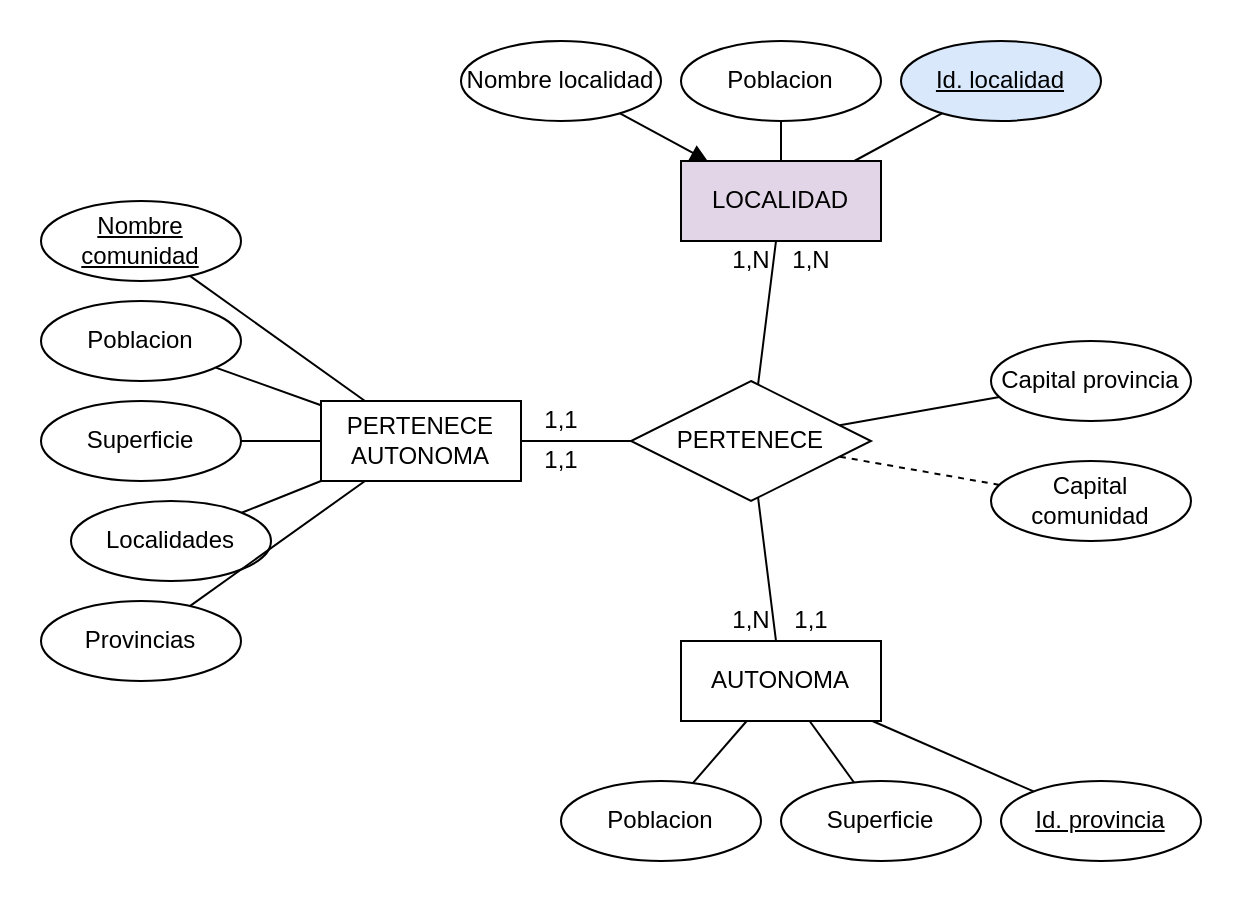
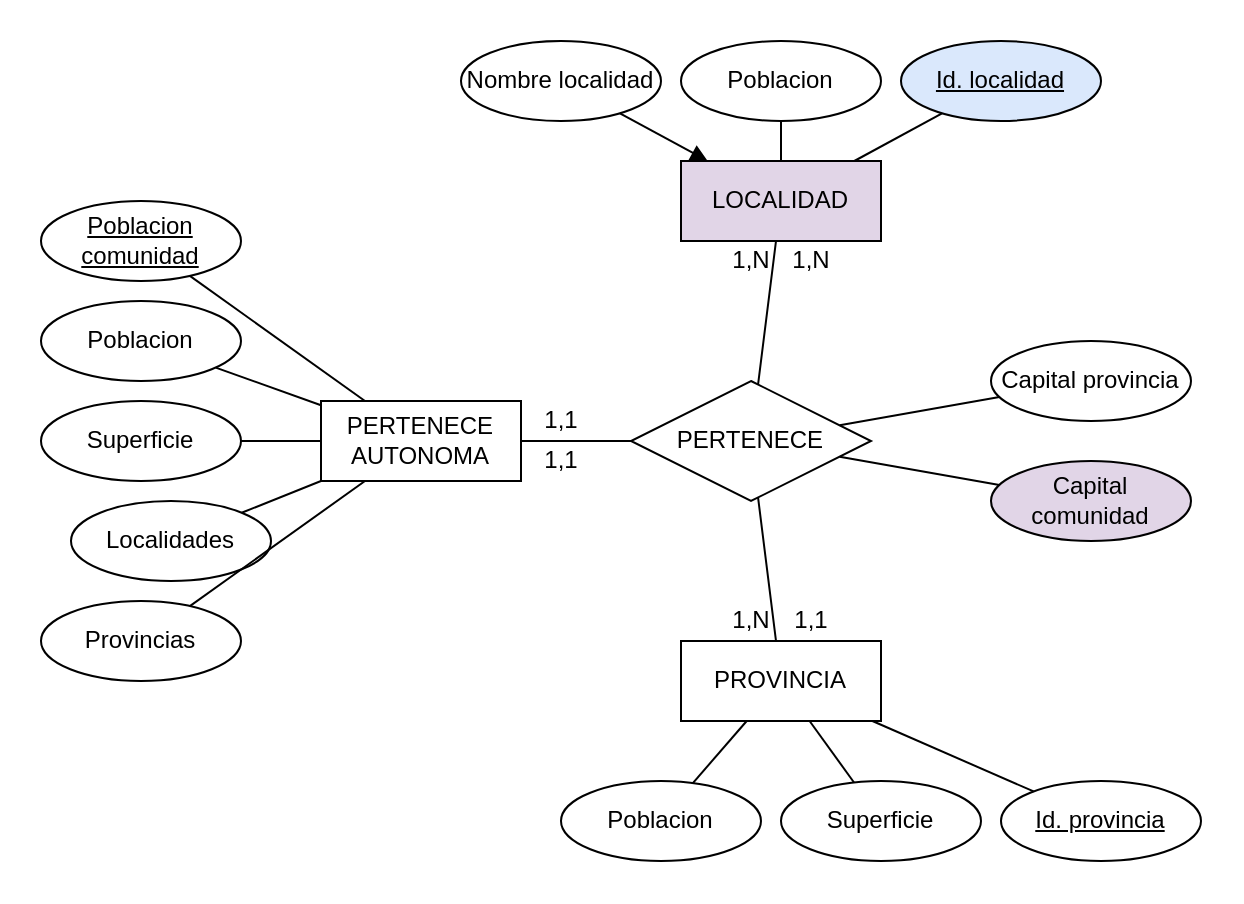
node "Nombre comunidad": label "Nombre comunidad" -> "Poblacion comunidad"
edge "PERTENECE" -- "Capital comunidad": style dashed -> solid
node "Capital comunidad": fillcolor #ffffff -> #e1d5e7
node "AUTONOMA": label "AUTONOMA" -> "PROVINCIA"
